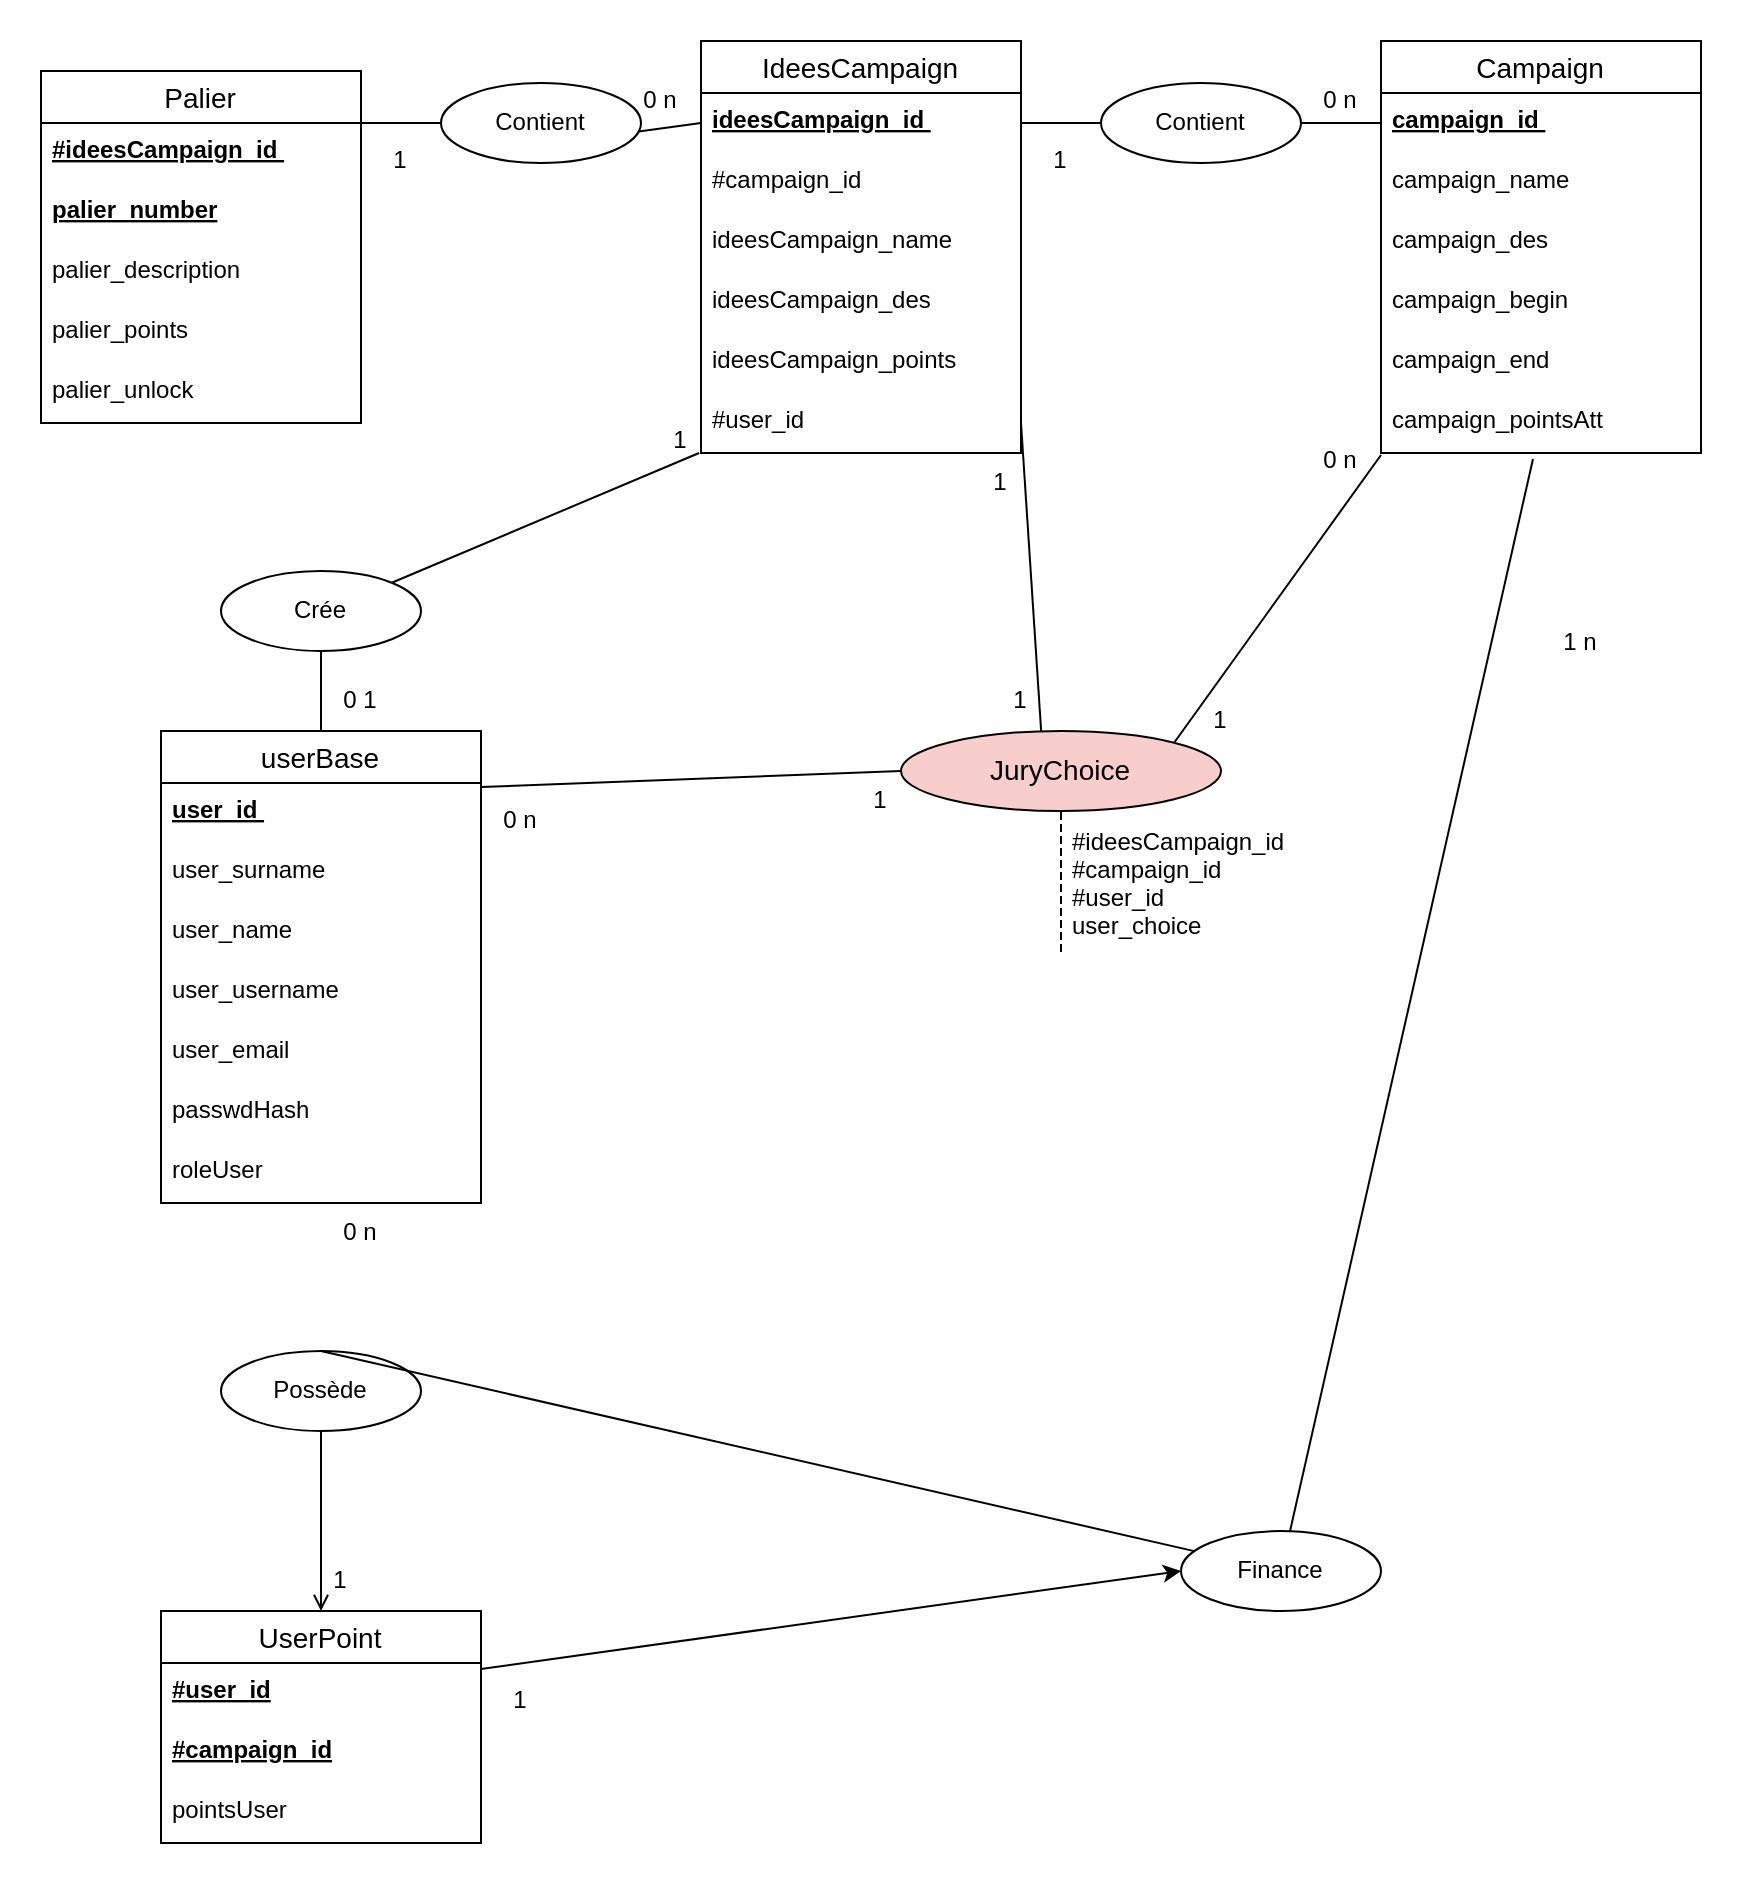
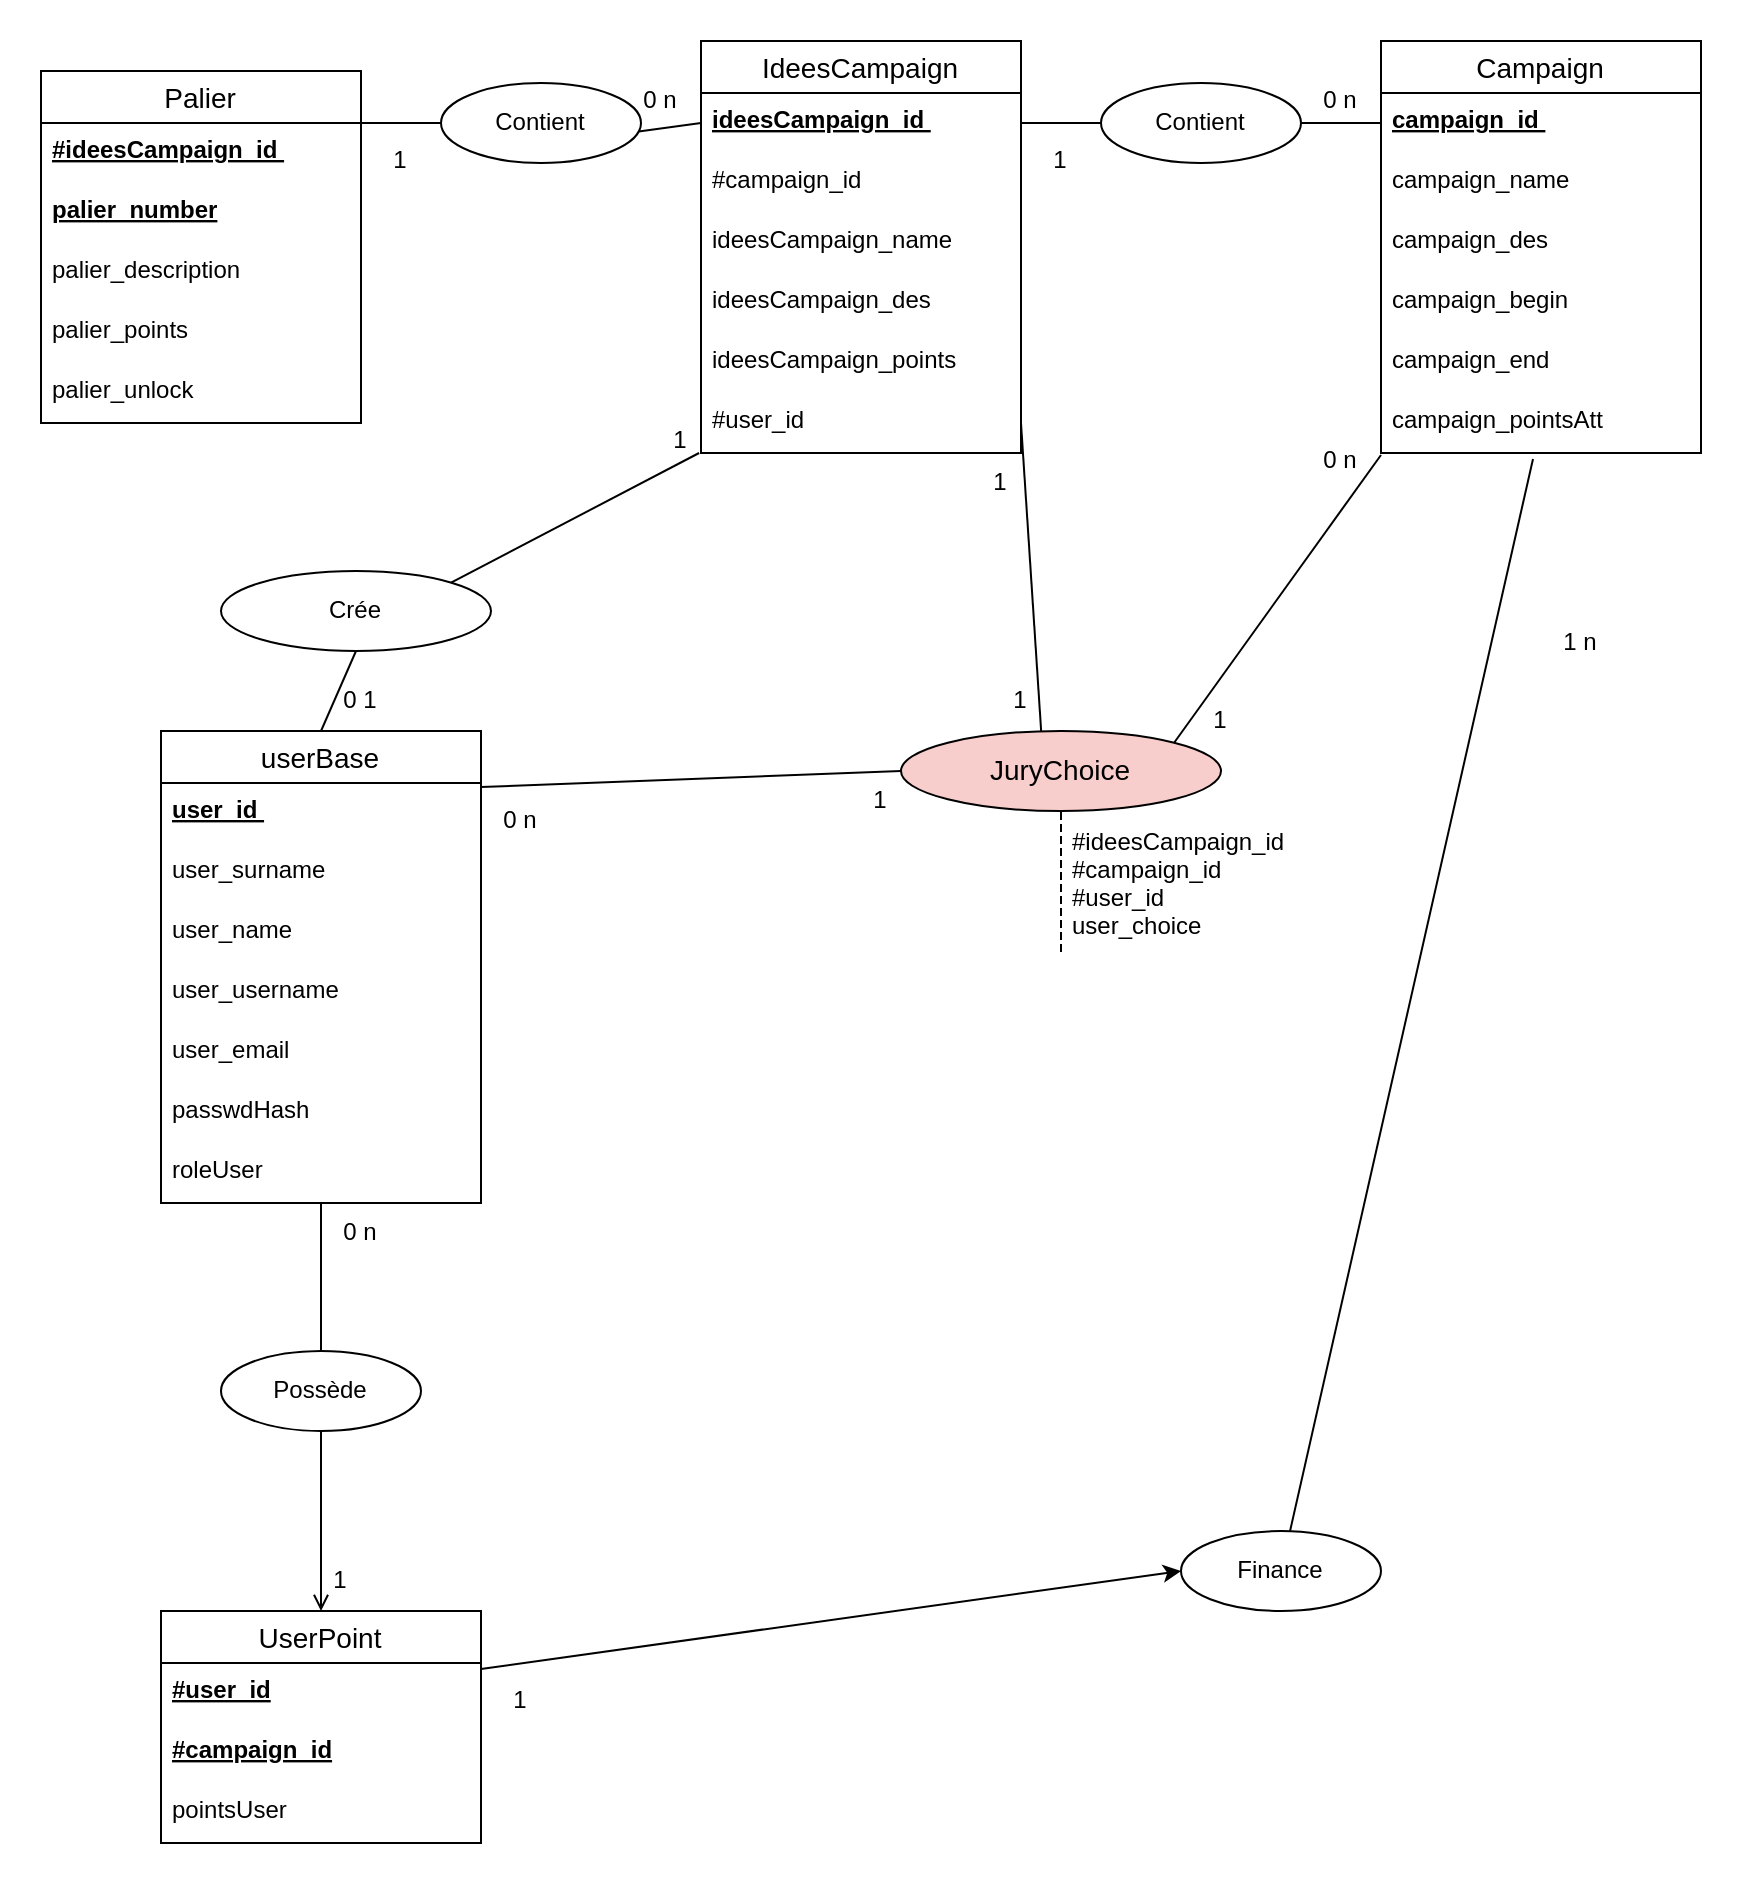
node "Crée": size 200x80 -> 270x80
edge "Possède" -- "Finance": now "Possède" -- "roleUser"
